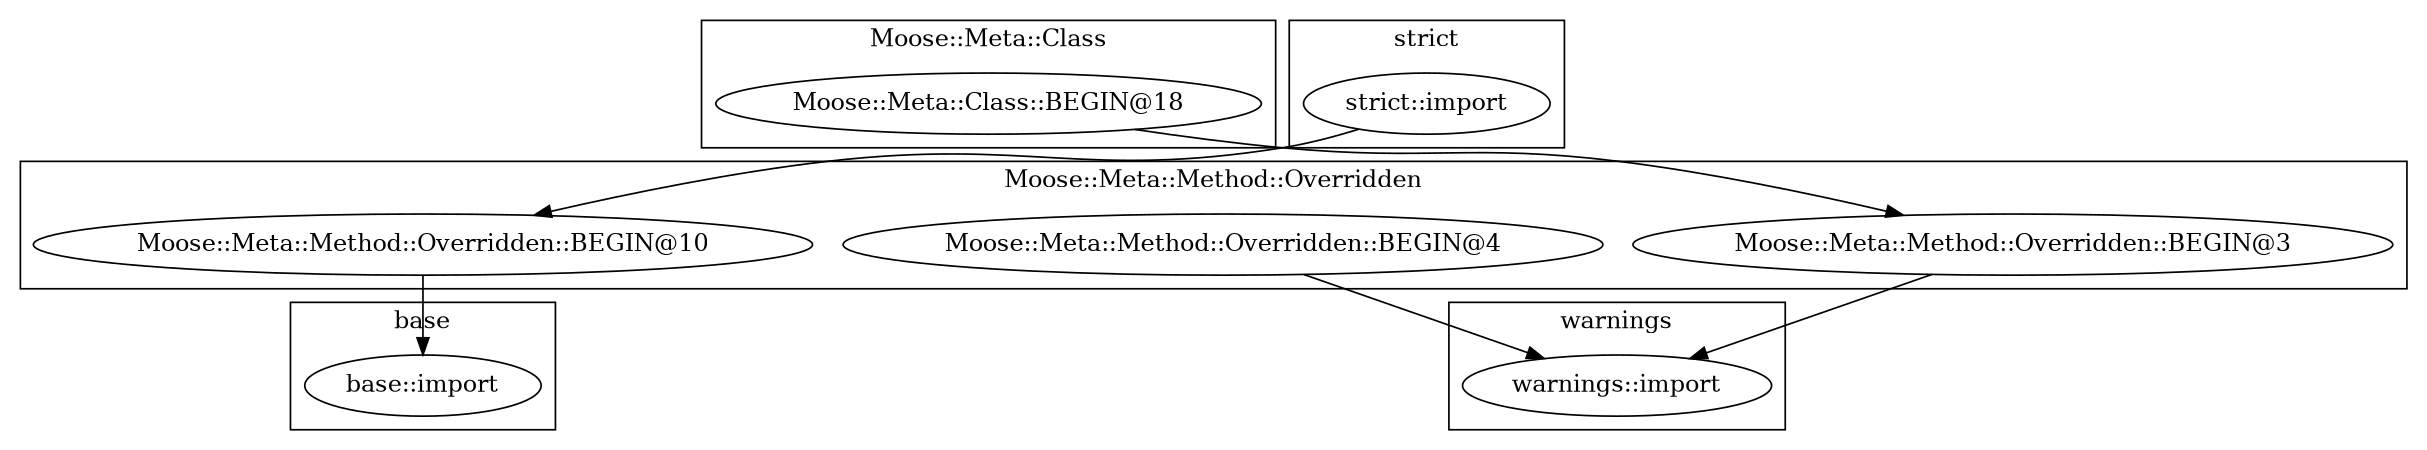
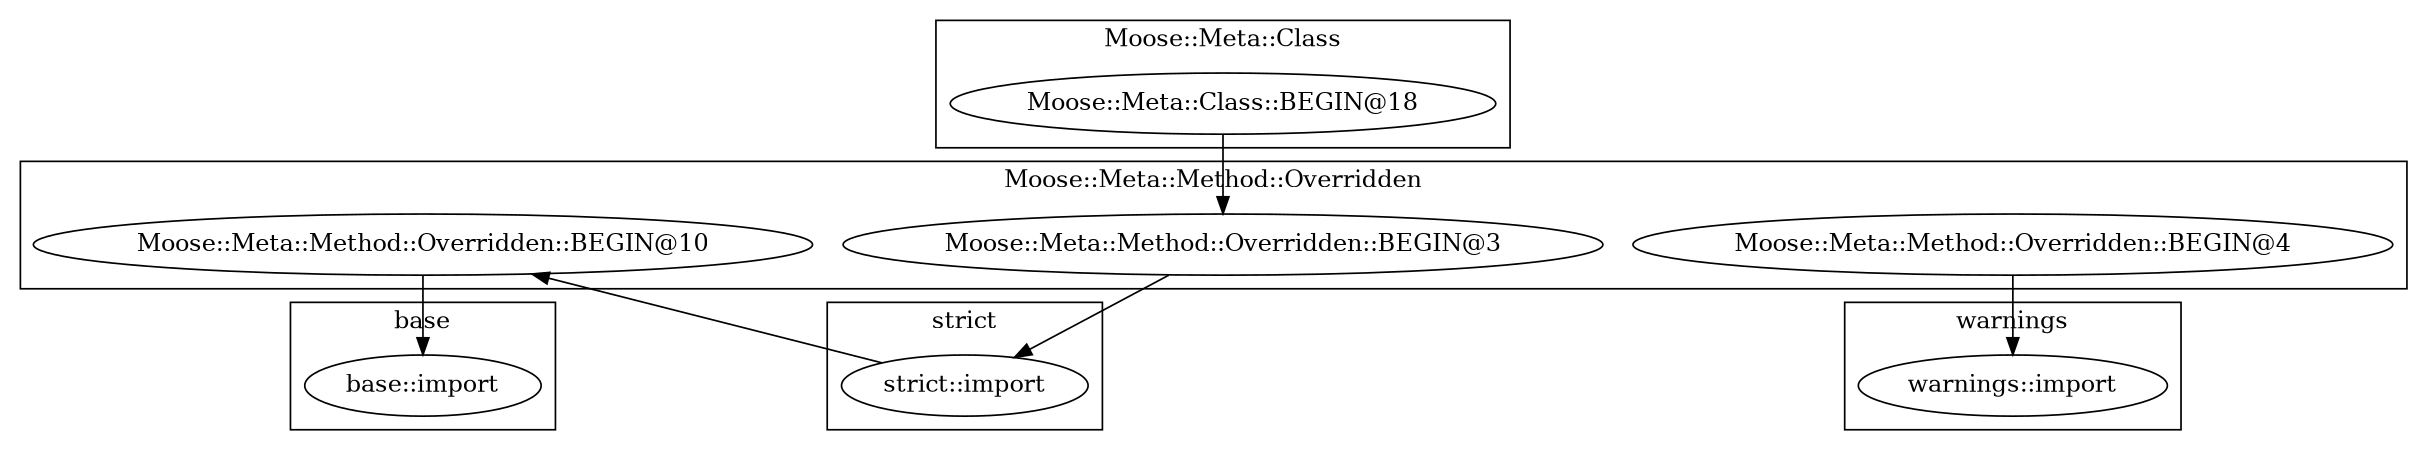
edge "Moose::Meta::Method::Overridden::BEGIN@3" -> "warnings::import": now "Moose::Meta::Method::Overridden::BEGIN@3" -> "strict::import"
